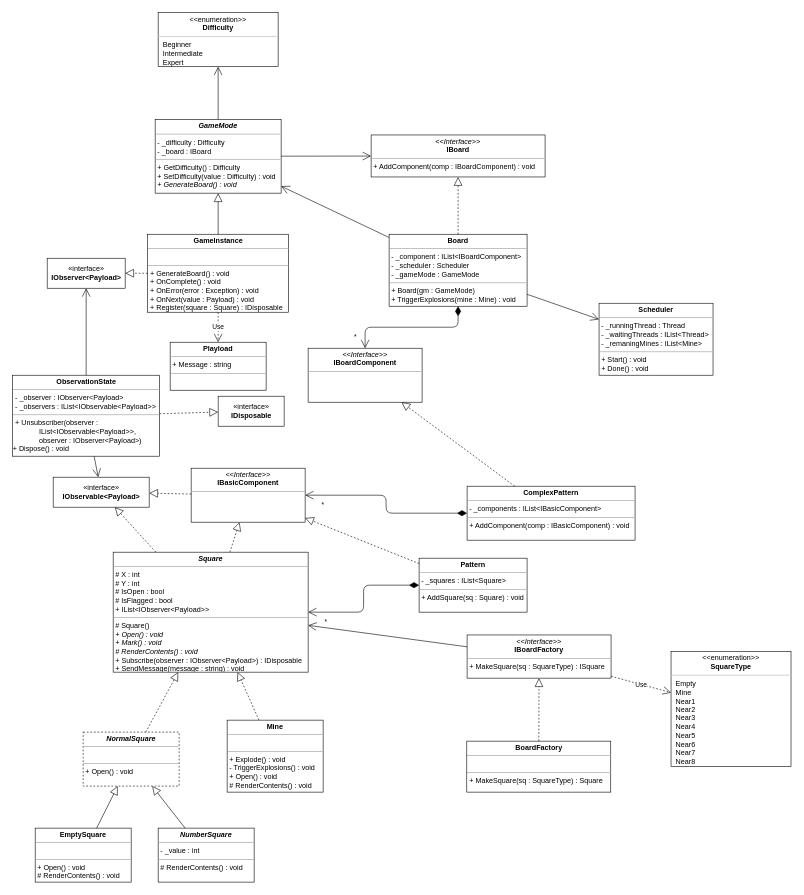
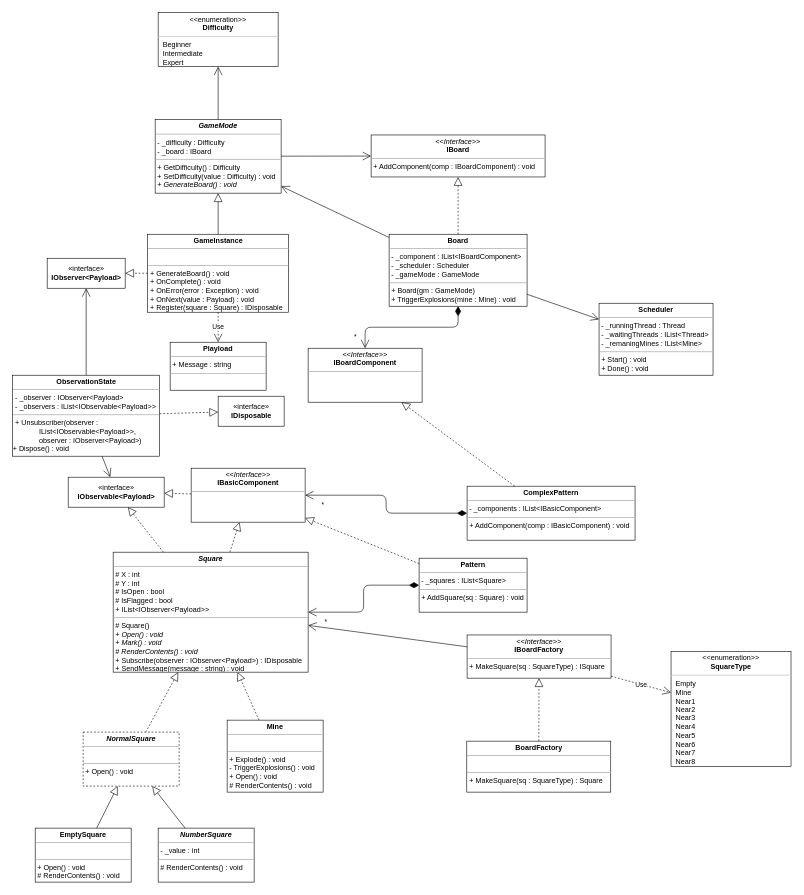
node "«interface» IObservable<Payload>": moved (101, 492) -> (116, 492)
